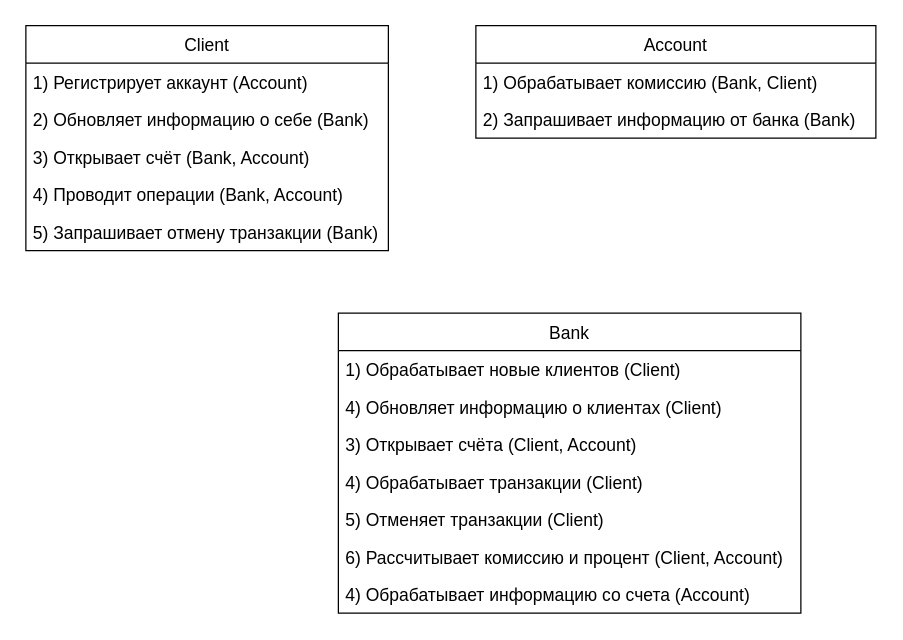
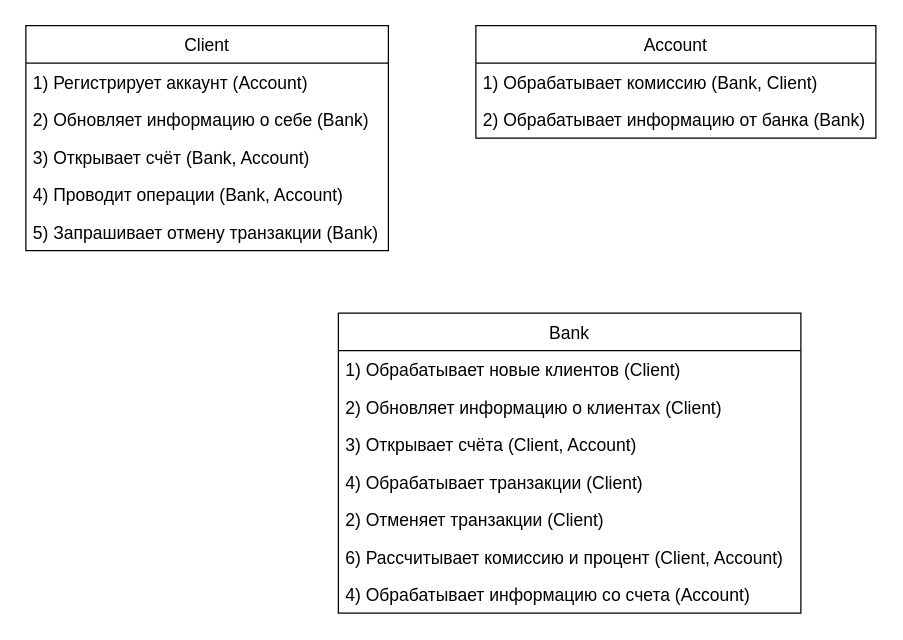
node "2) Запрашивает информацию от банка (Bank)": label "2) Запрашивает информацию от банка (Bank)" -> "2) Обрабатывает информацию от банка (Bank)"
node "4) Обновляет информацию о клиентах (Client)": label "4) Обновляет информацию о клиентах (Client)" -> "2) Обновляет информацию о клиентах (Client)"
node "5) Отменяет транзакции (Client)": label "5) Отменяет транзакции (Client)" -> "2) Отменяет транзакции (Client)"
